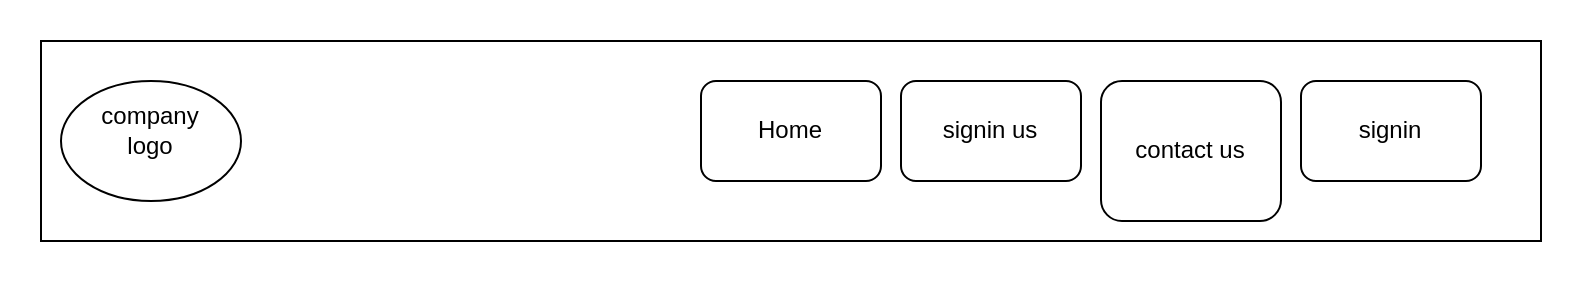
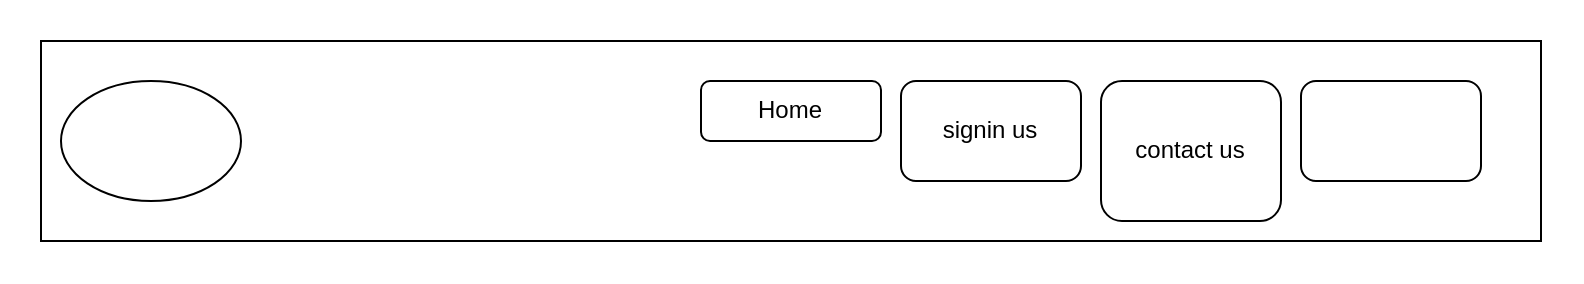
node "company logo": removed
node "Home": size 180x100 -> 180x60
node "signin": removed
